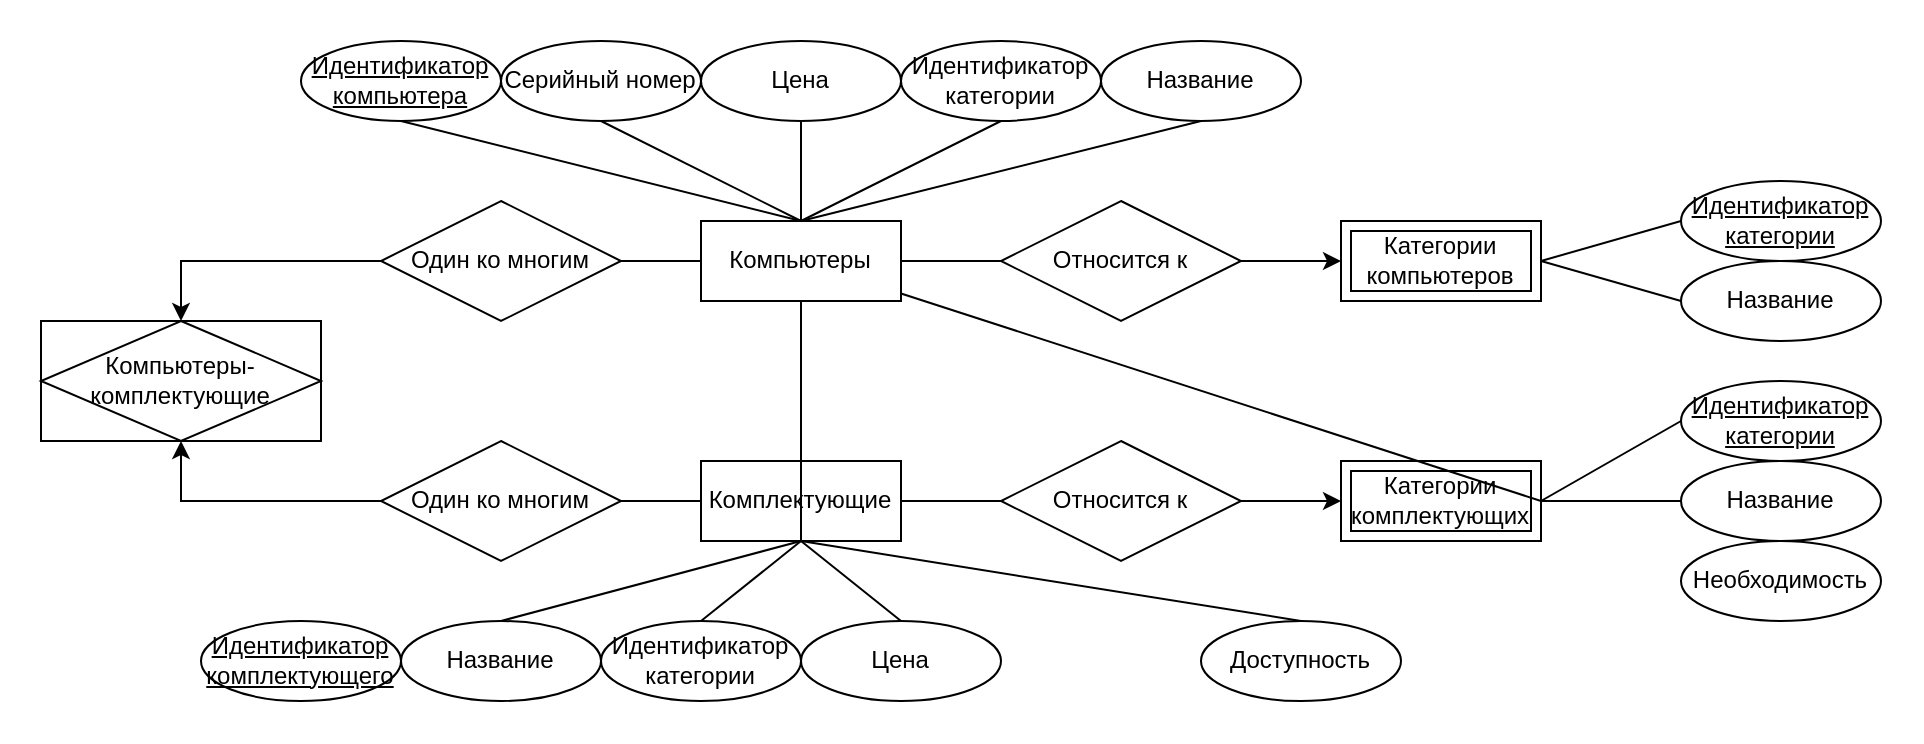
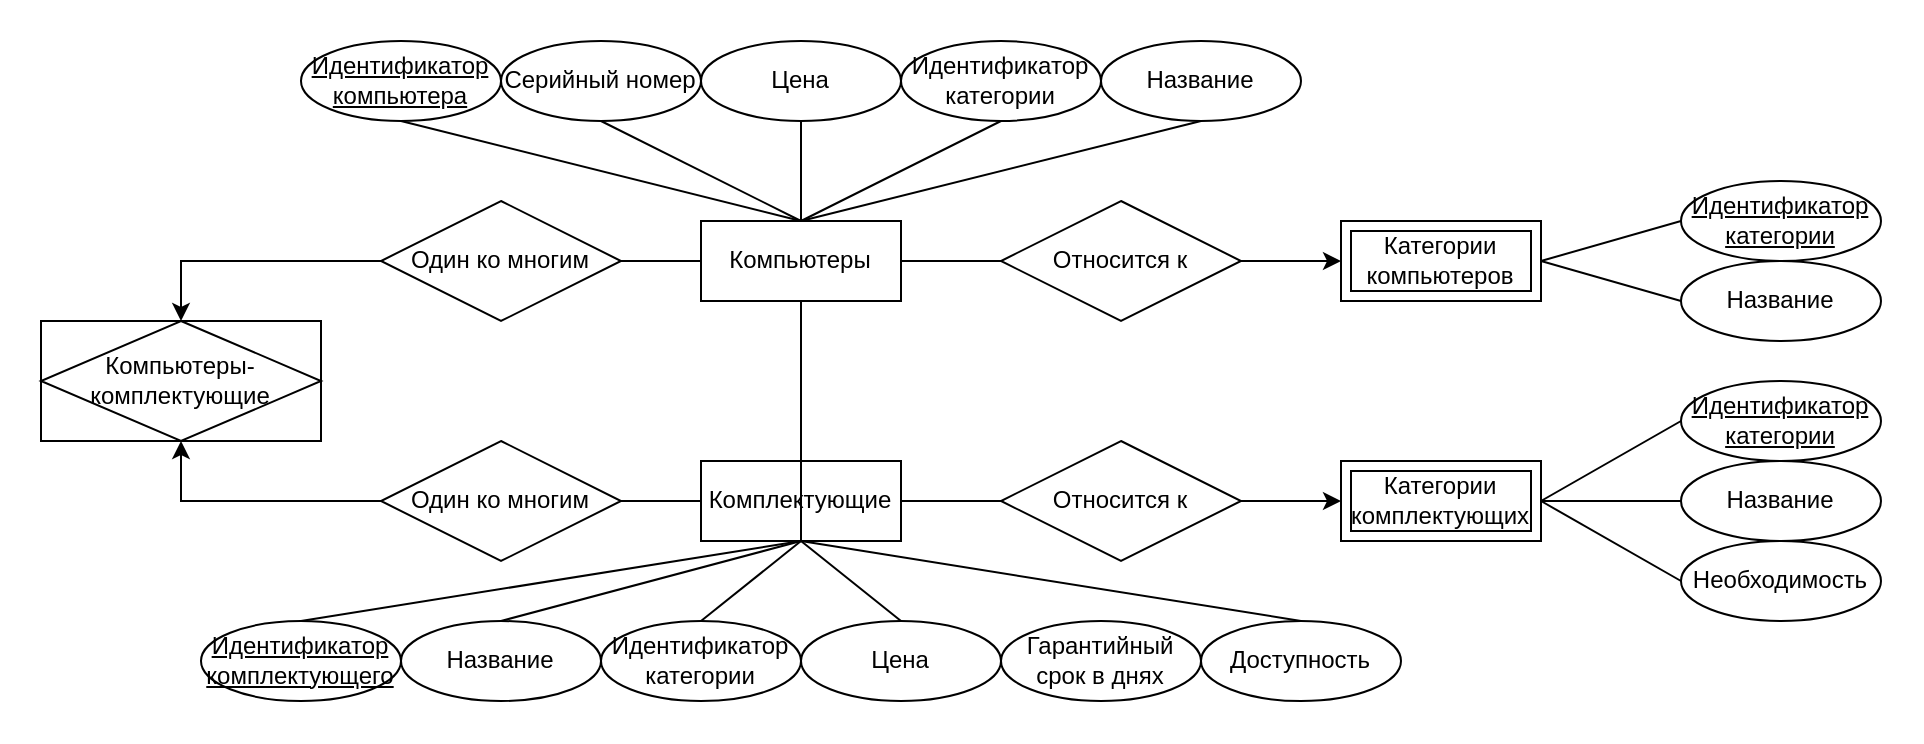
edge "Компьютеры" -- "Категории комплектующих": now "Необходимость" -- "Категории комплектующих"
edge "Комплектующие" -- "Идентификатор комплектующего": added
node "Гарантийный срок в днях": added
